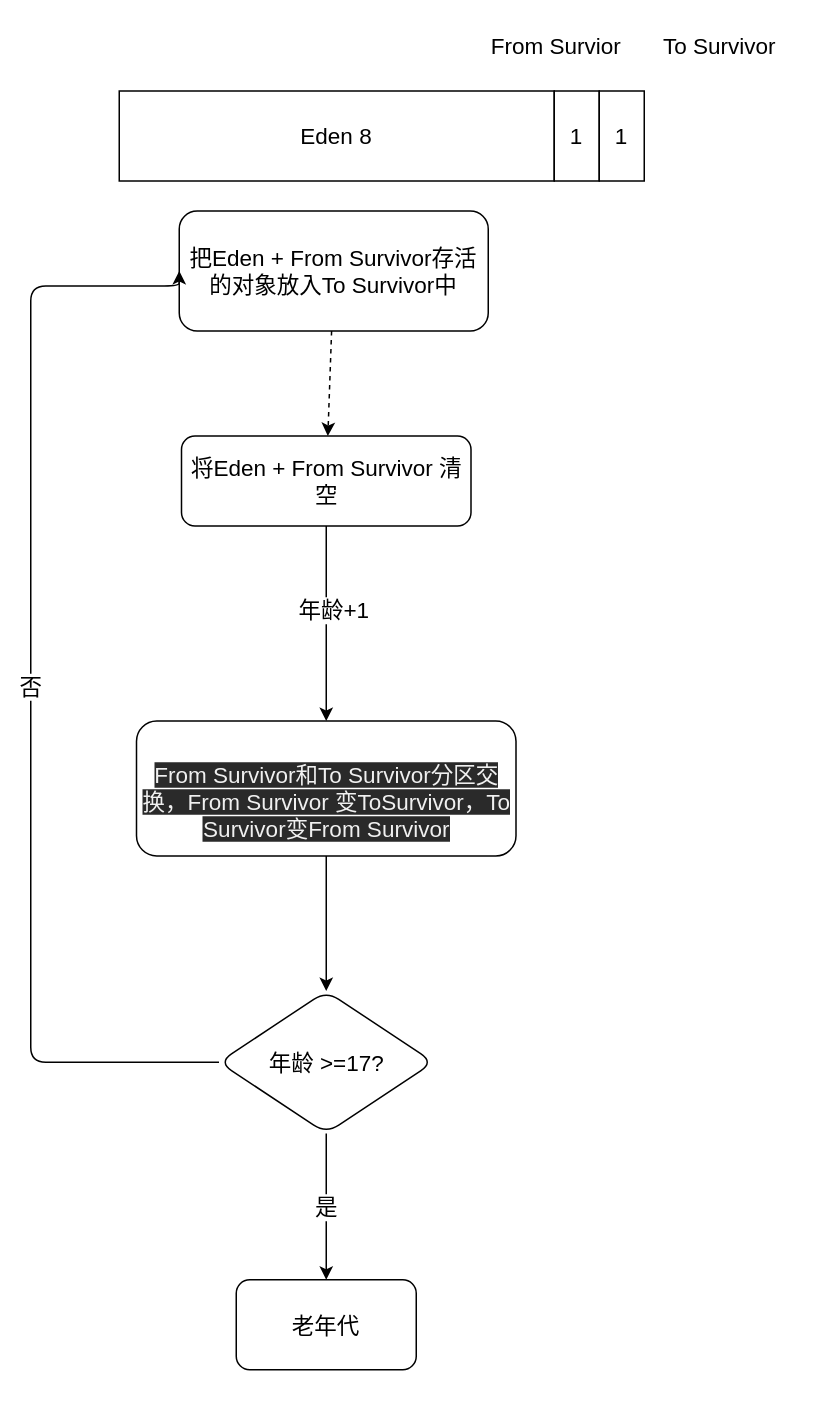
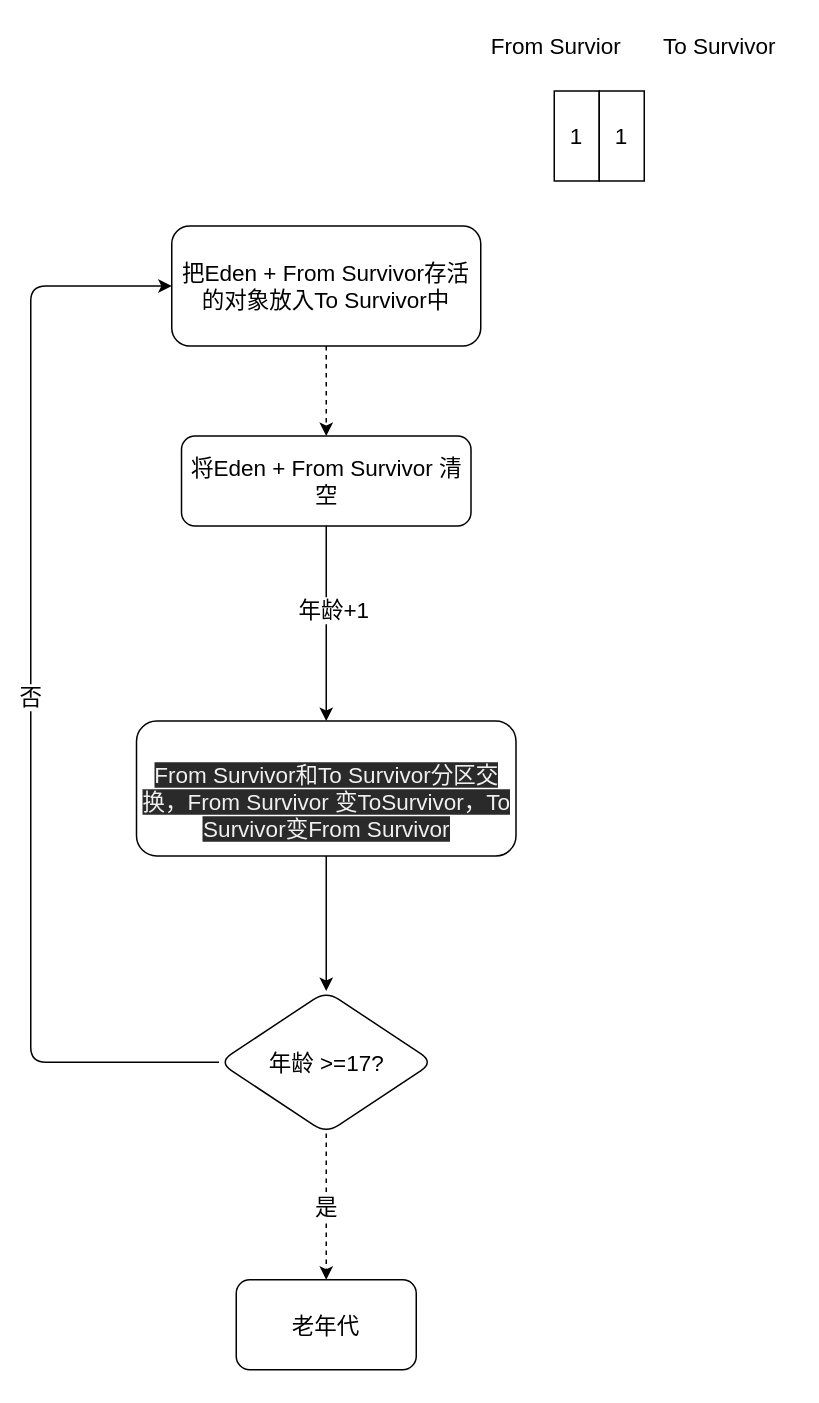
node "Eden 8": removed
node "把Eden + From Survivor存活的对象放入To Survivor中": moved (334, 271) -> (326, 286)
edge "年龄 >=17?" -> "老年代": style solid -> dashed
